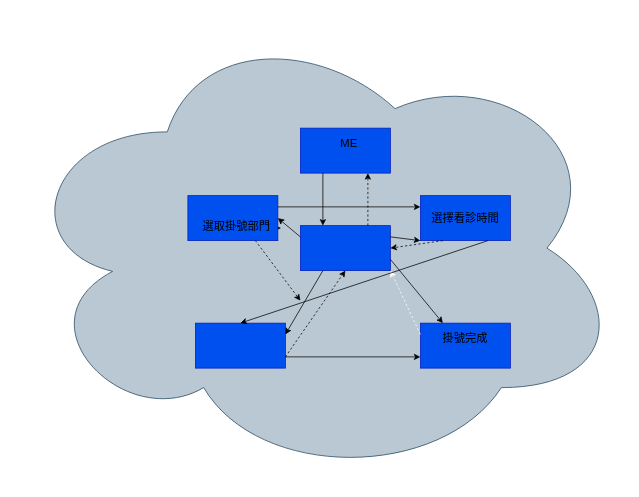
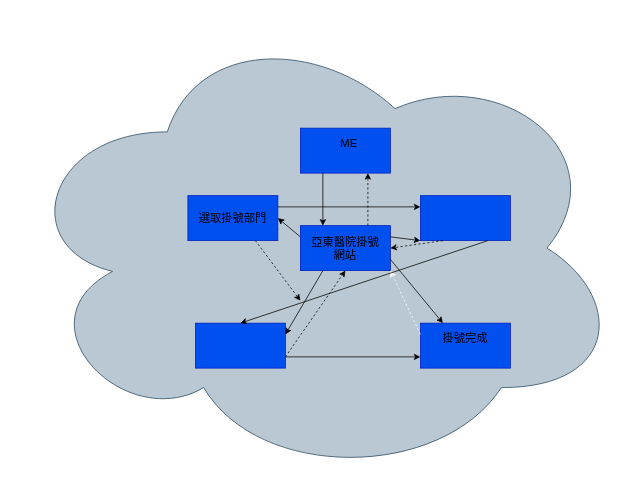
node "選擇看診時間": removed
node "選取掛號部門": moved (237, 225) -> (233, 218)
node "亞東醫院掛號網站": added
